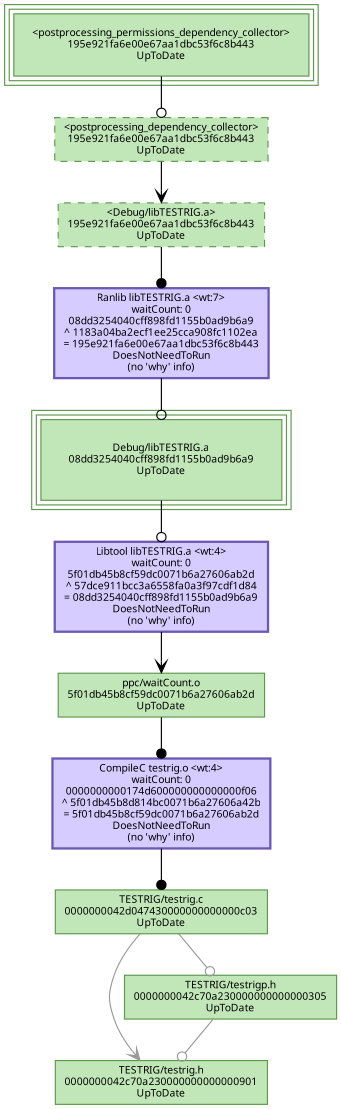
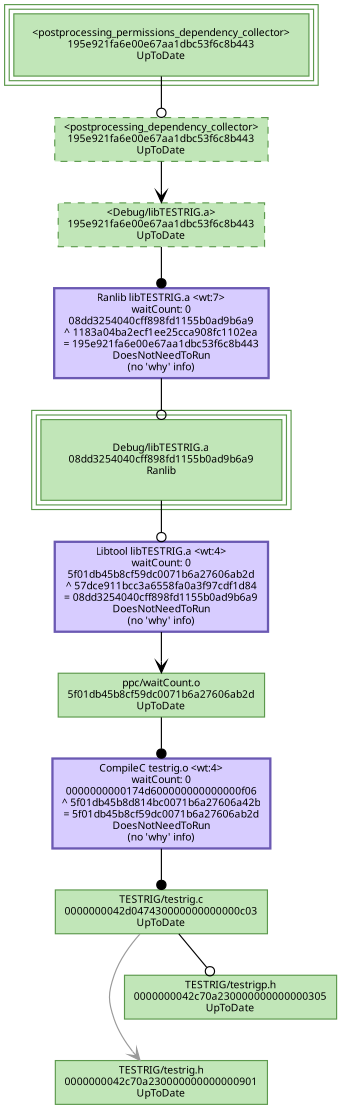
node "Debug/libTESTRIG.a 08dd3254040cff898fd1155b0ad9b6a9 UpToDate": label "Debug/libTESTRIG.a 08dd3254040cff898fd1155b0ad9b6a9 UpToDate" -> "Debug/libTESTRIG.a 08dd3254040cff898fd1155b0ad9b6a9 Ranlib"
edge "TESTRIG/testrig.c 0000000042d047430000000000000c03 UpToDate" -> "TESTRIG/testrigp.h 0000000042c70a230000000000000305 UpToDate": color gray60 -> black
edge "TESTRIG/testrigp.h 0000000042c70a230000000000000305 UpToDate" -> "TESTRIG/testrig.h 0000000042c70a230000000000000901 UpToDate": removed
